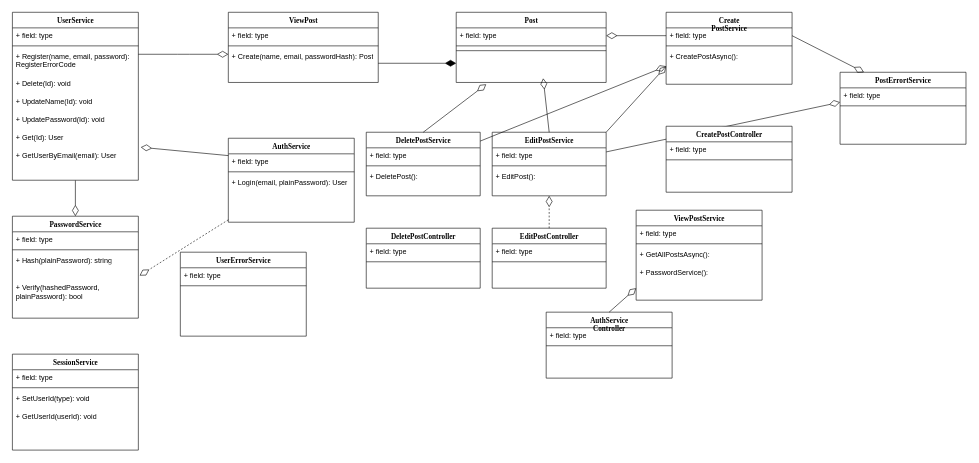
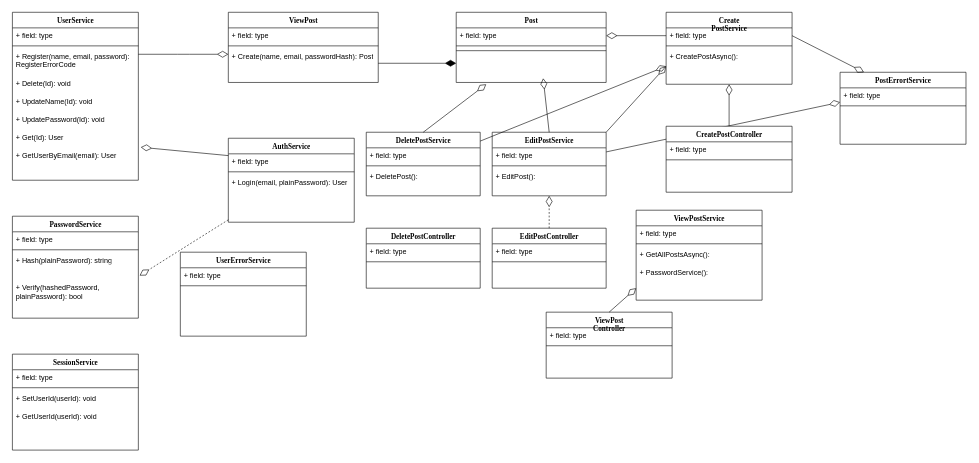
edge "CreatePostController" -> "Create PostService": added
edge "UserService" -> "PasswordService": removed
node "AuthService Controller": label "AuthService Controller" -> "ViewPost Controller"
node "+ SetUserId(type): void": label "+ SetUserId(type): void" -> "+ SetUserId(userId): void"
